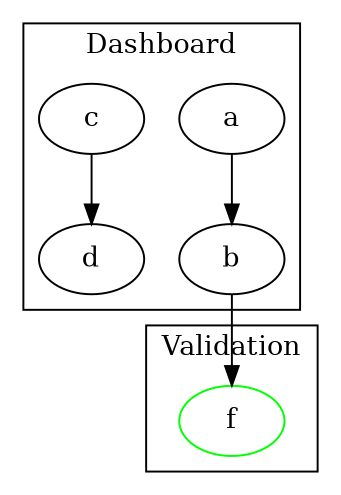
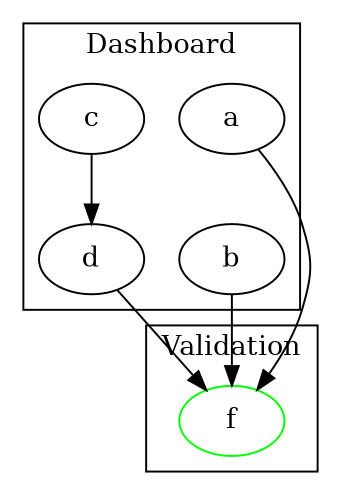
edge "a" -> "b": now "a" -> "f"
edge "d" -> "f": added
